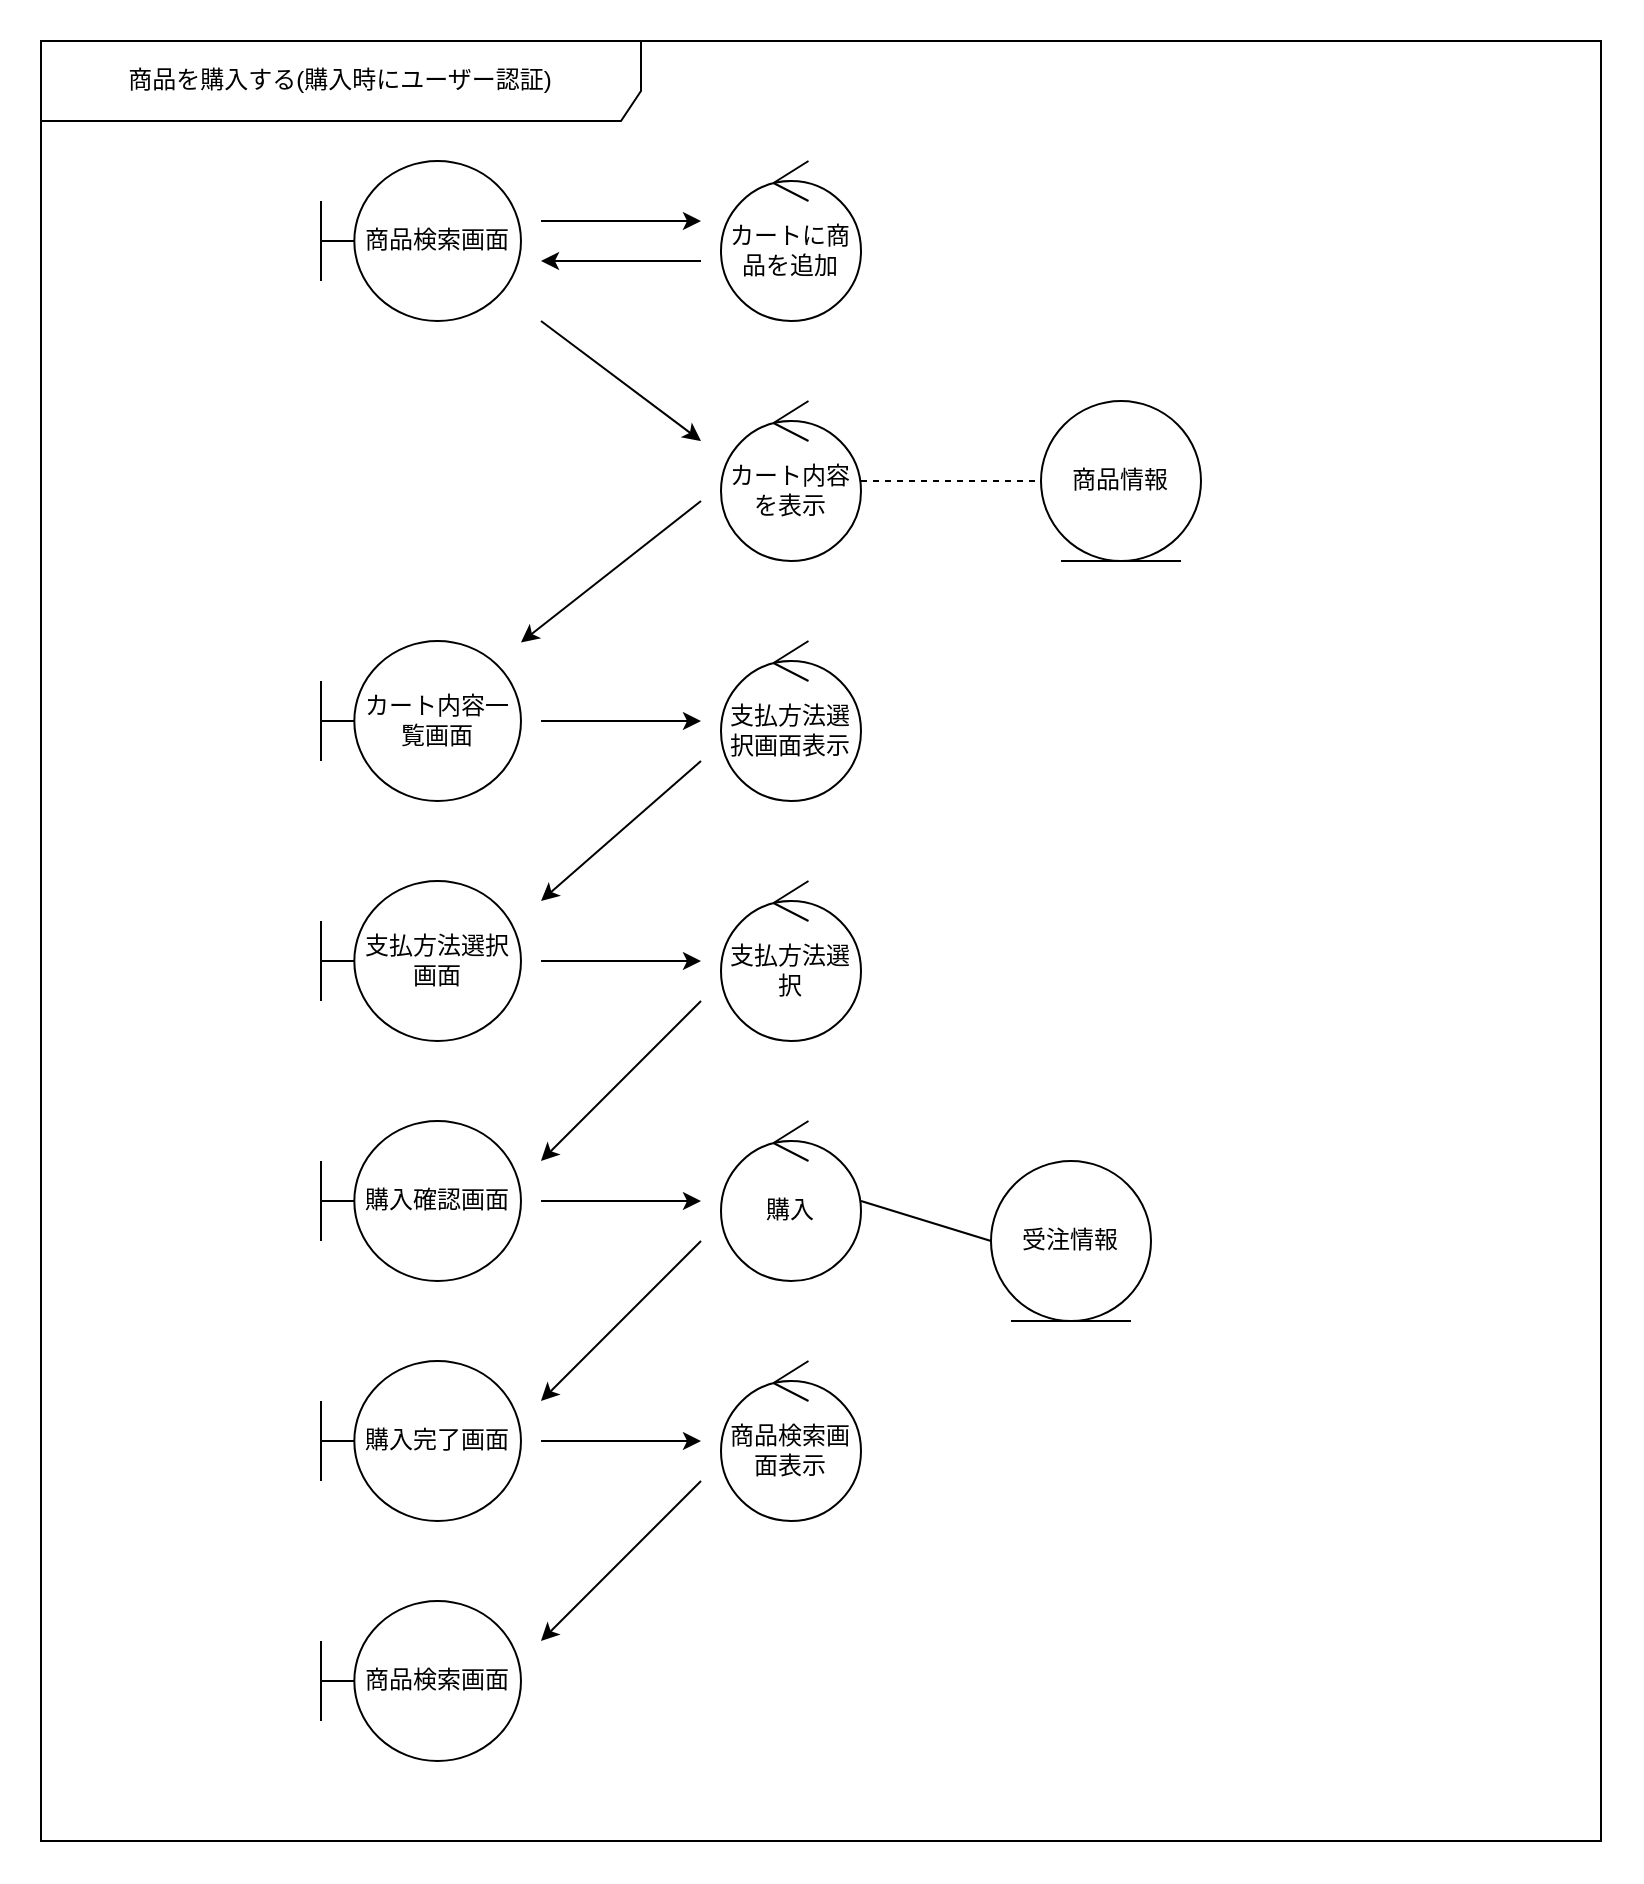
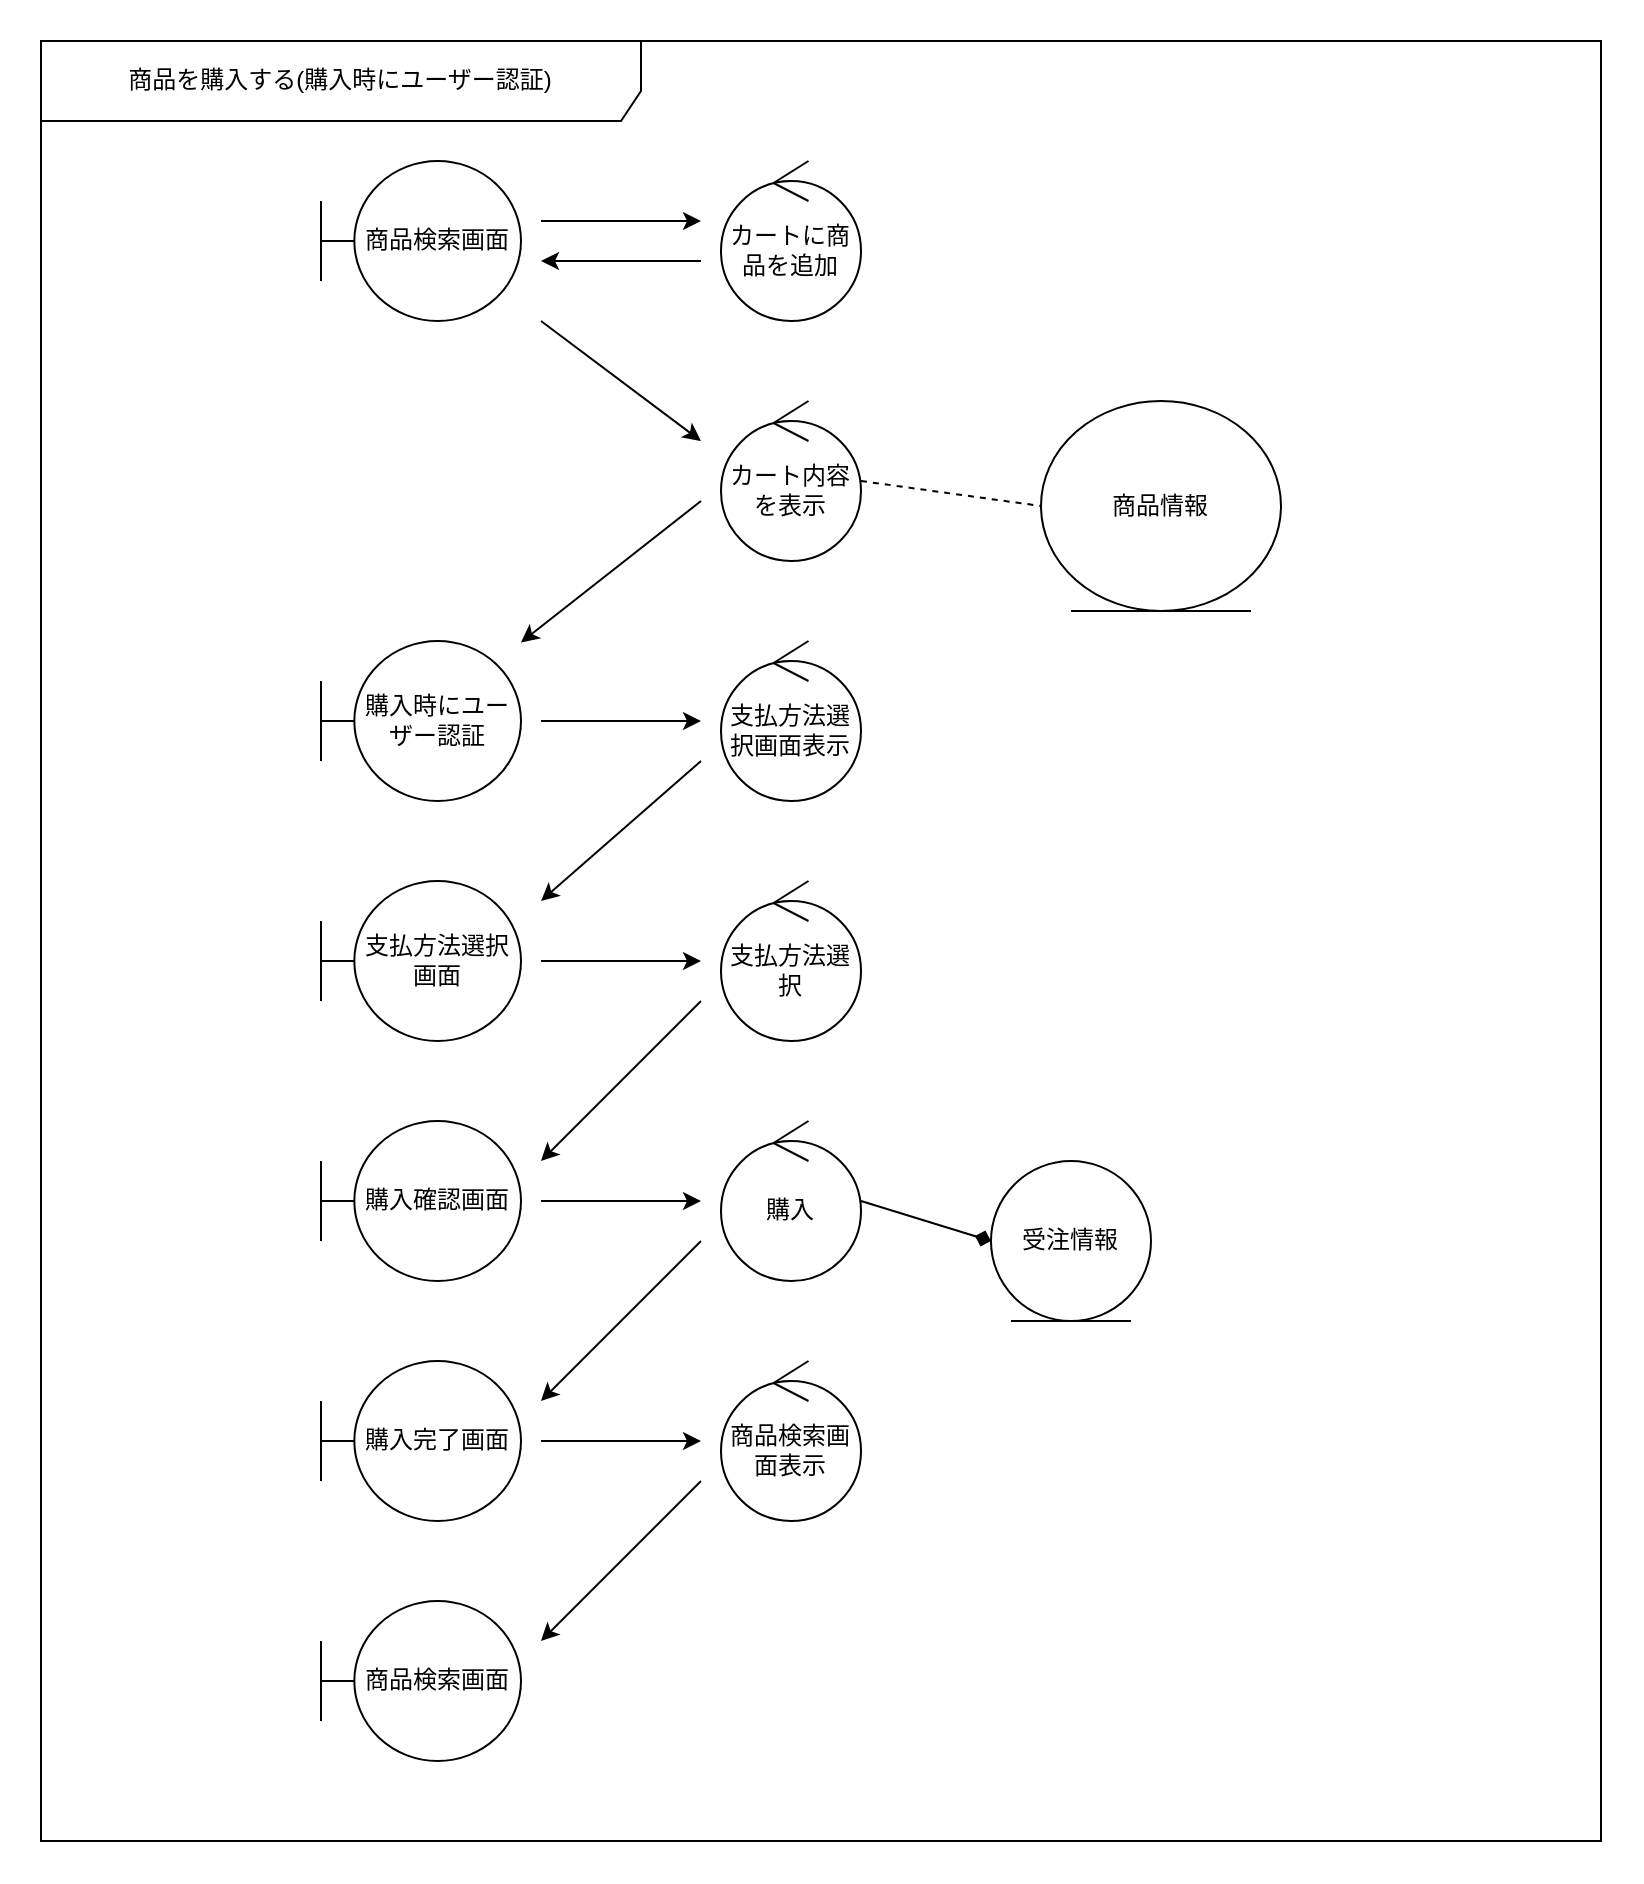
node "商品情報": size 160x160 -> 240x210
node "カート内容一覧画面": label "カート内容一覧画面" -> "購入時にユーザー認証"
edge "購入" -- "受注情報": arrowhead none -> diamond
